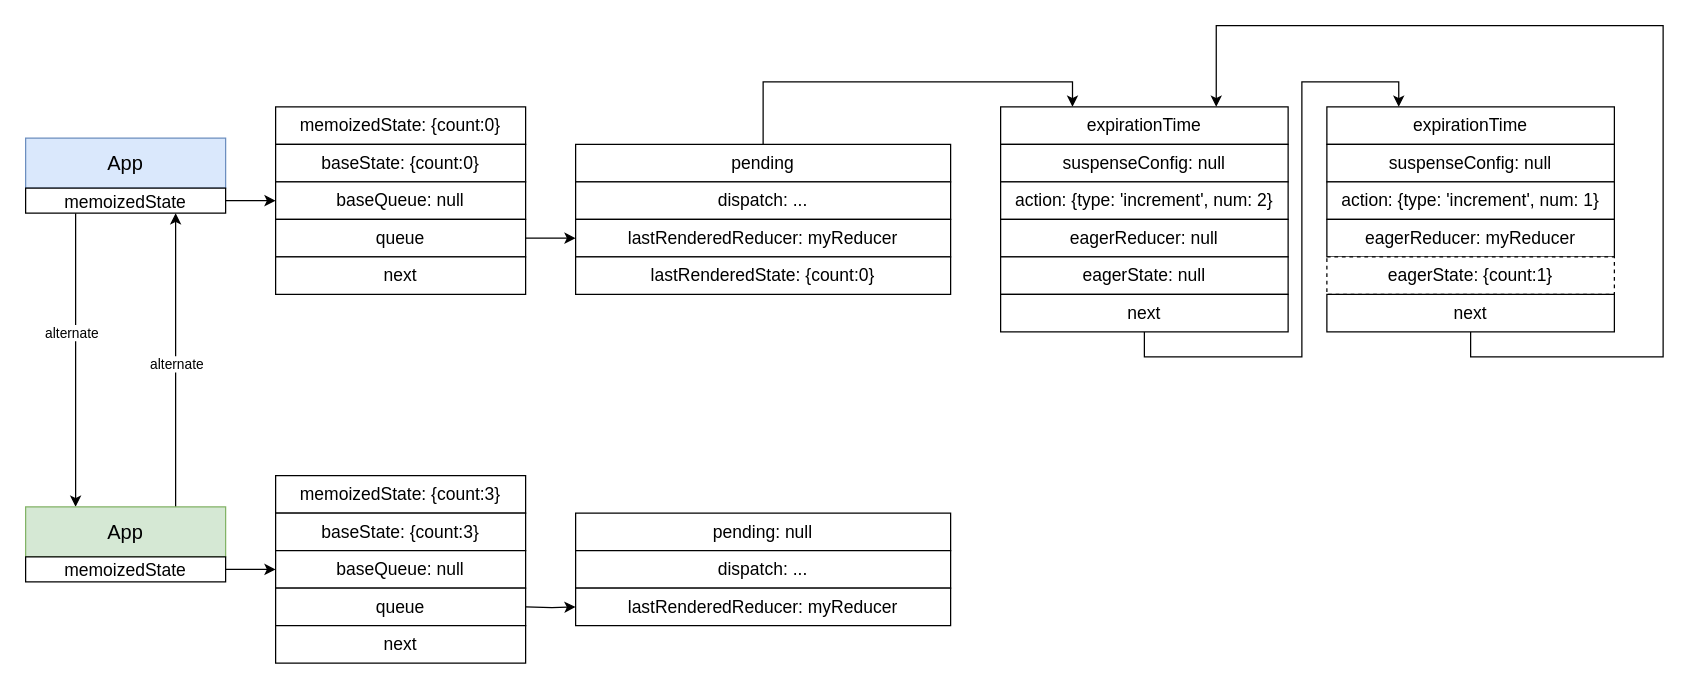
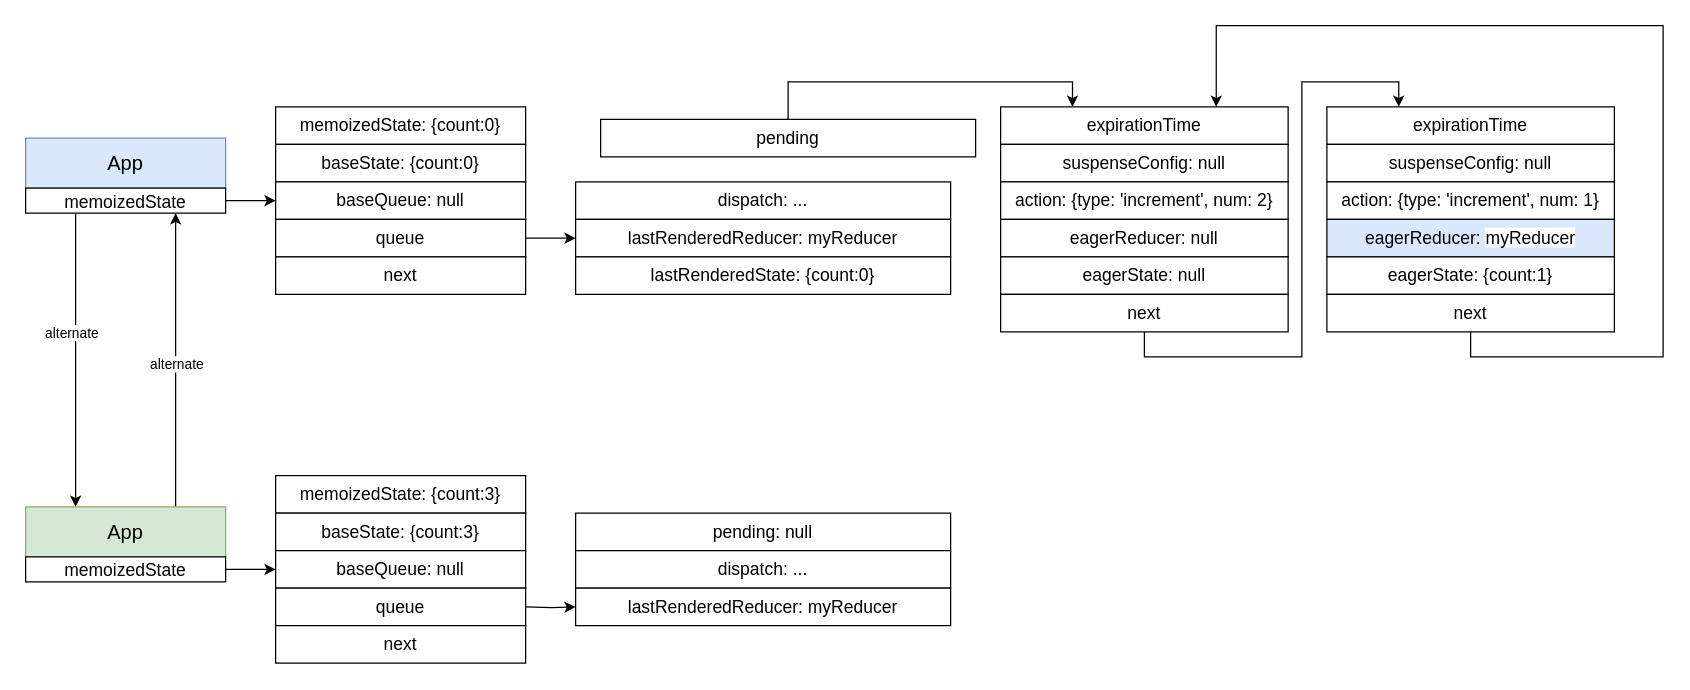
node "pending": moved (763, 163) -> (788, 138)
node "eagerReducer: myReducer": fillcolor #ffffff -> #dae8fc
node "eagerState: {count:1}": style dashed -> solid
